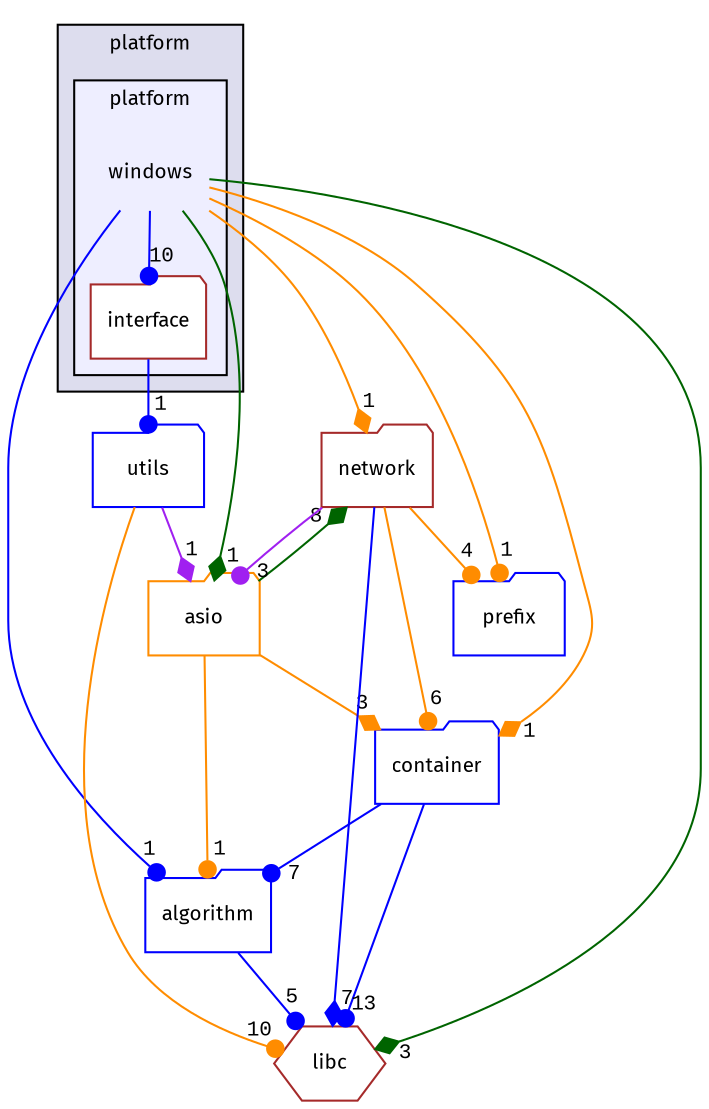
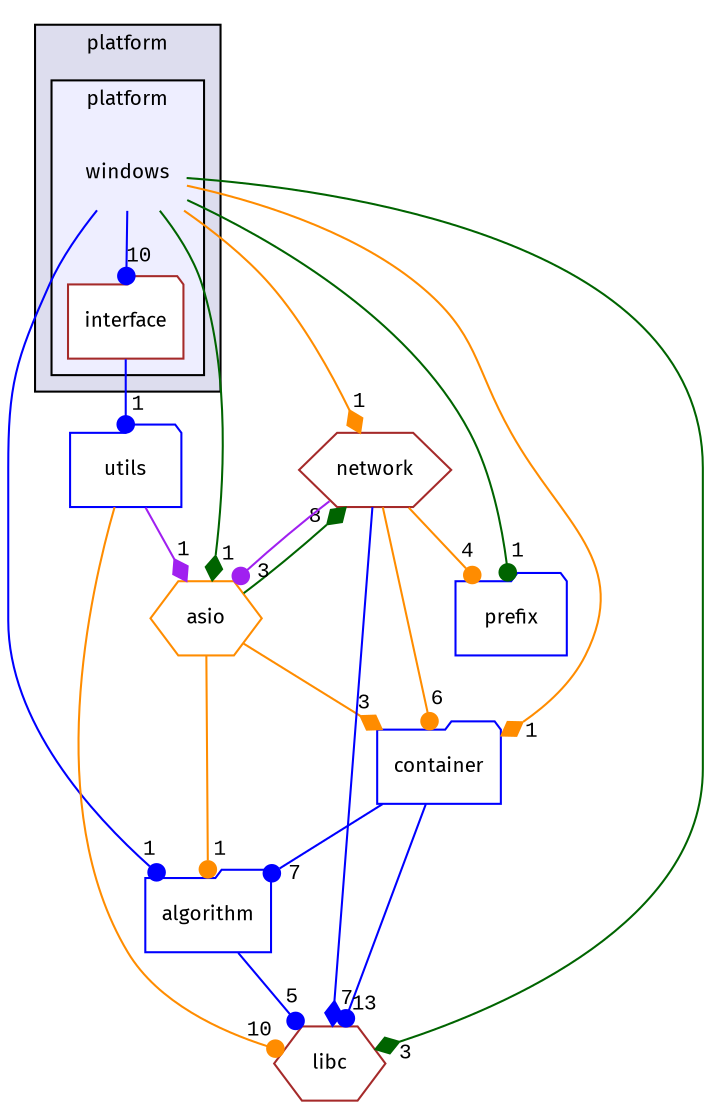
edge "windows" -> "prefix": color darkorange -> darkgreen
node "network": shape folder -> hexagon
node "asio": shape folder -> hexagon
